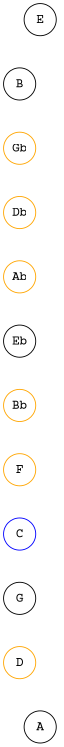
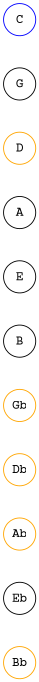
node "F": removed
